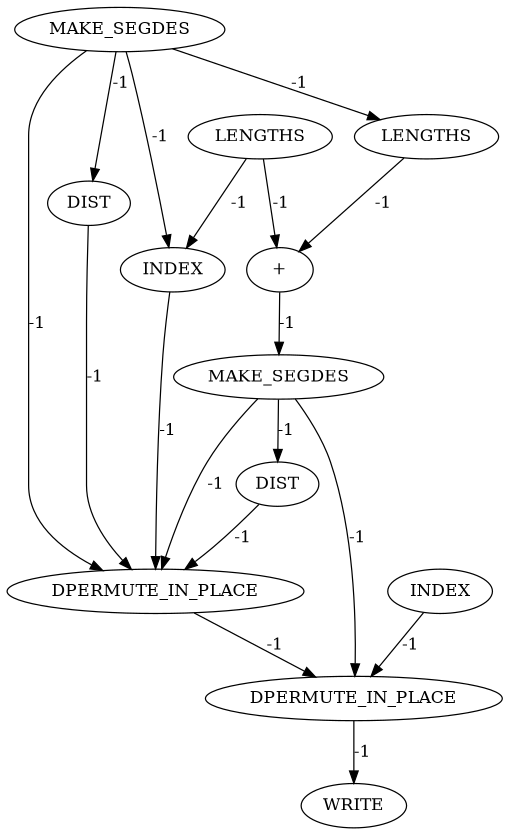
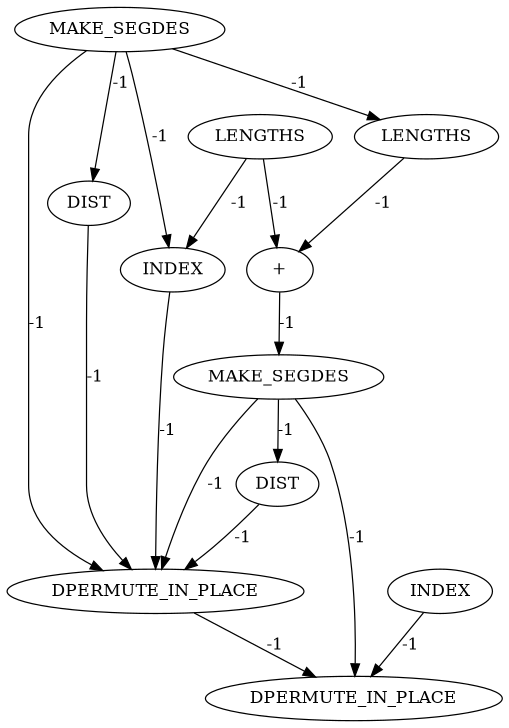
node "WRITE": removed
